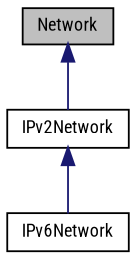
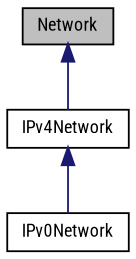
node "IPv2Network": label "IPv2Network" -> "IPv4Network"
node "IPv6Network": label "IPv6Network" -> "IPv0Network"
